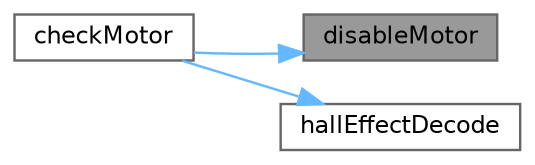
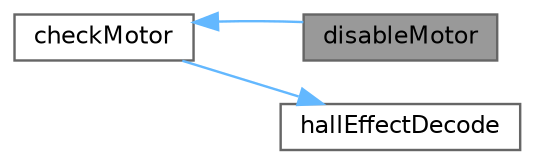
edge "checkMotor" -> "disableMotor": reversed
